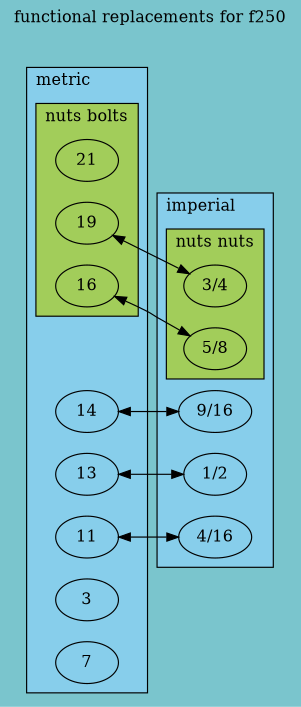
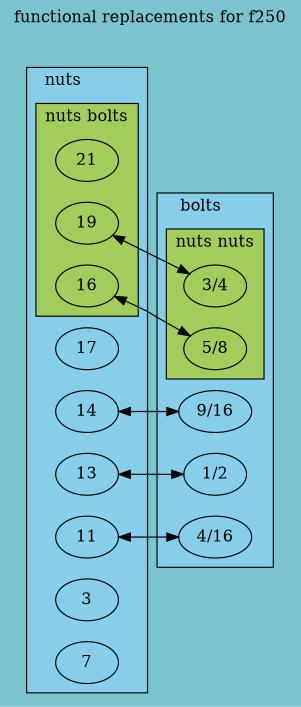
cluster "metric": label "metric" -> "nuts"
cluster "imperial": label "imperial" -> "bolts"
node "17": added
